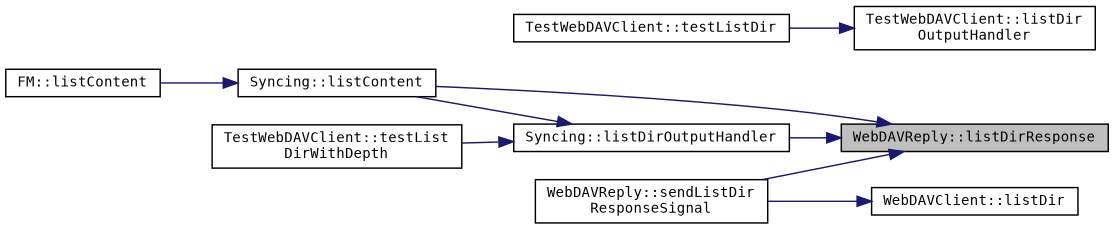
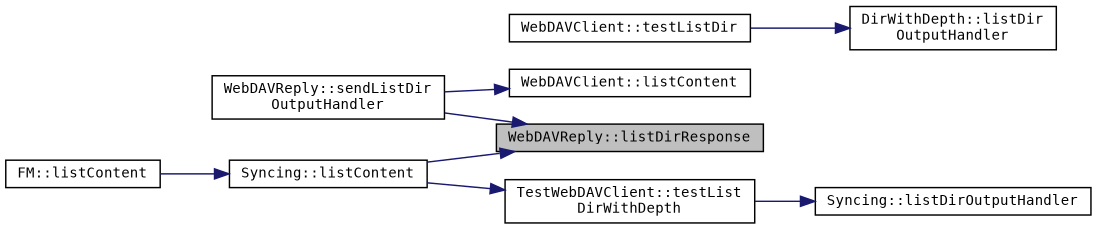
node "TestWebDAVClient::testListDir": label "TestWebDAVClient::testListDir" -> "WebDAVClient::testListDir"
node "TestWebDAVClient::listDir OutputHandler": label "TestWebDAVClient::listDir OutputHandler" -> "DirWithDepth::listDir OutputHandler"
edge "Syncing::listContent" -> "Syncing::listDirOutputHandler": now "Syncing::listContent" -> "TestWebDAVClient::testList DirWithDepth"
edge "Syncing::listDirOutputHandler" -> "WebDAVReply::listDirResponse": removed
node "WebDAVReply::sendListDir ResponseSignal": label "WebDAVReply::sendListDir ResponseSignal" -> "WebDAVReply::sendListDir OutputHandler"
node "WebDAVClient::listDir": label "WebDAVClient::listDir" -> "WebDAVClient::listContent"
